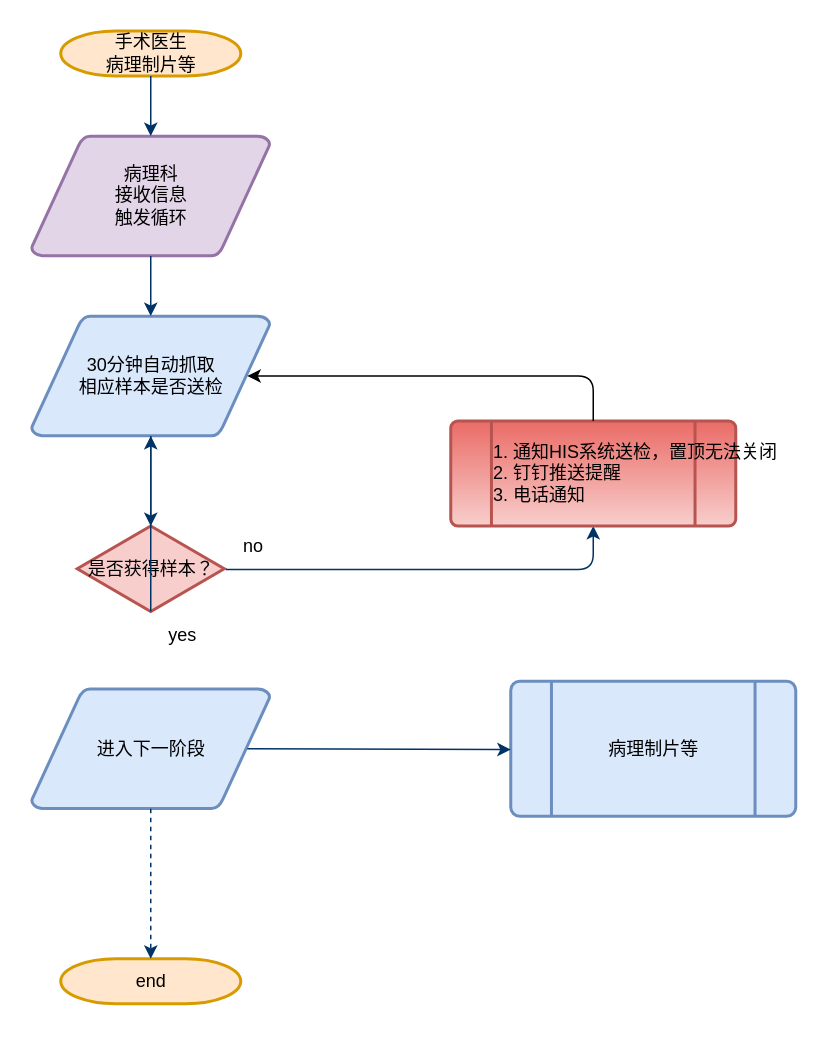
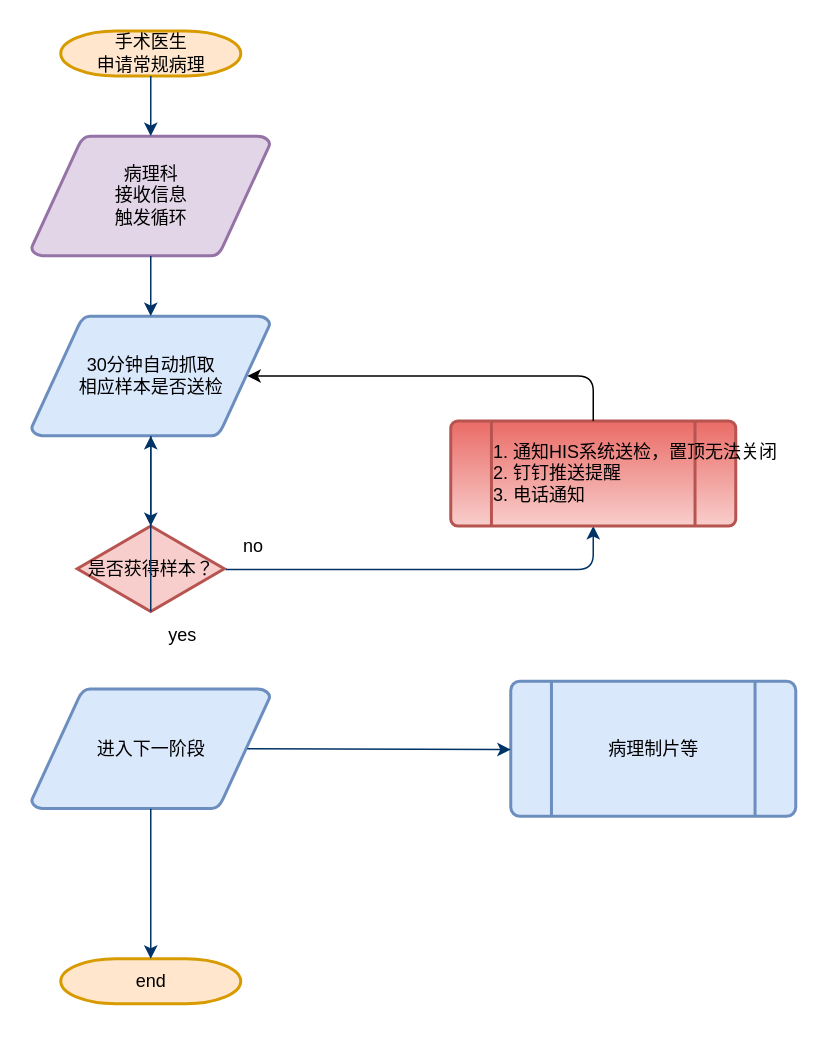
node "手术医生 病理制片等": label "手术医生 病理制片等" -> "手术医生 申请常规病理"
edge "进入下一阶段" -> "end": style dashed -> solid
